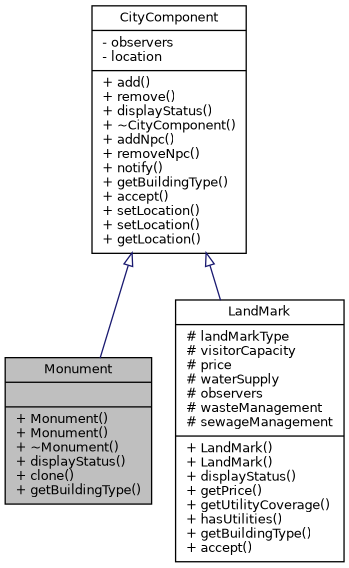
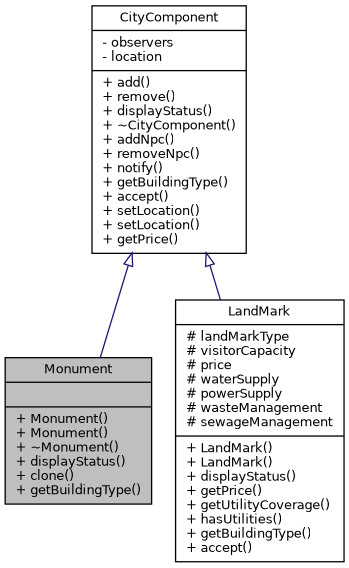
node "CityComponent": text "+ getLocation()" -> "+ getPrice()"
node "LandMark": text "# observers" -> "# powerSupply"
